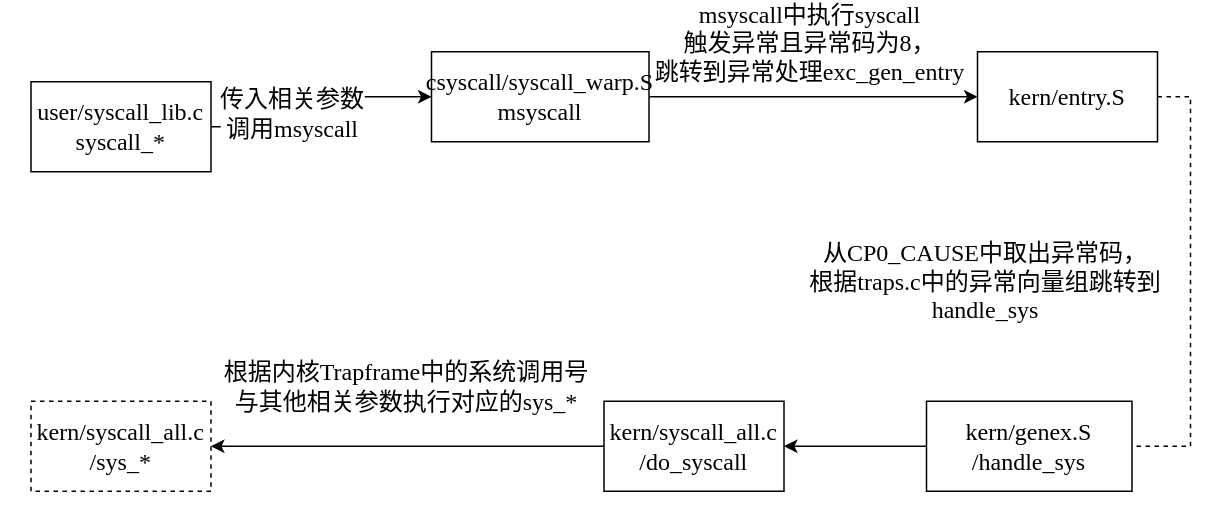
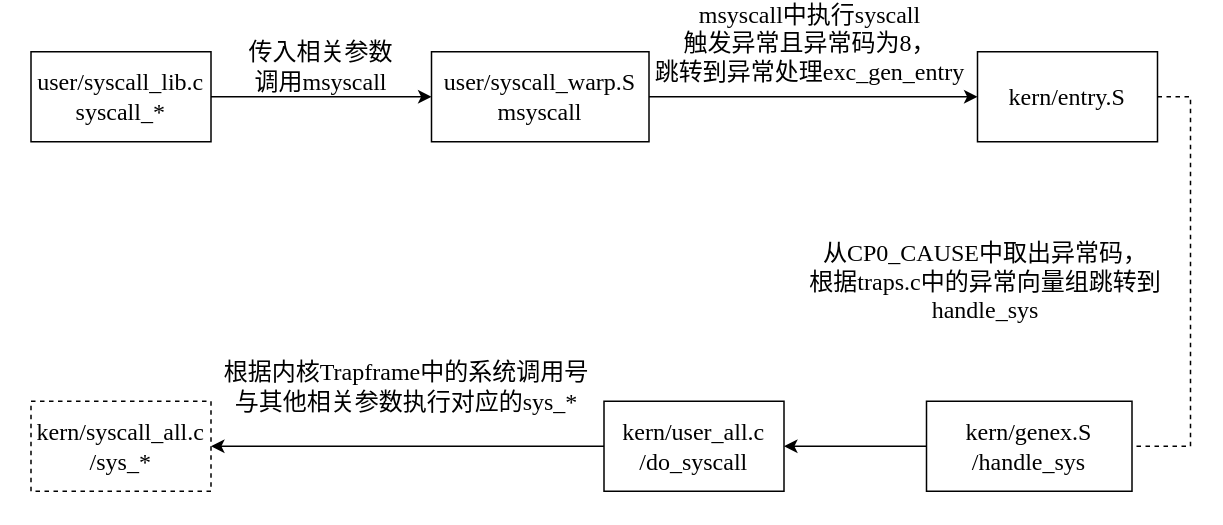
node "csyscall/syscall_warp.Smsyscall": label "csyscall/syscall_warp.Smsyscall" -> "user/syscall_warp.Smsyscall"
node "user/syscall_lib.csyscall_*": moved (121, 127) -> (121, 97)
node "kern/syscall_all.c/do_syscall": label "kern/syscall_all.c/do_syscall" -> "kern/user_all.c/do_syscall"
